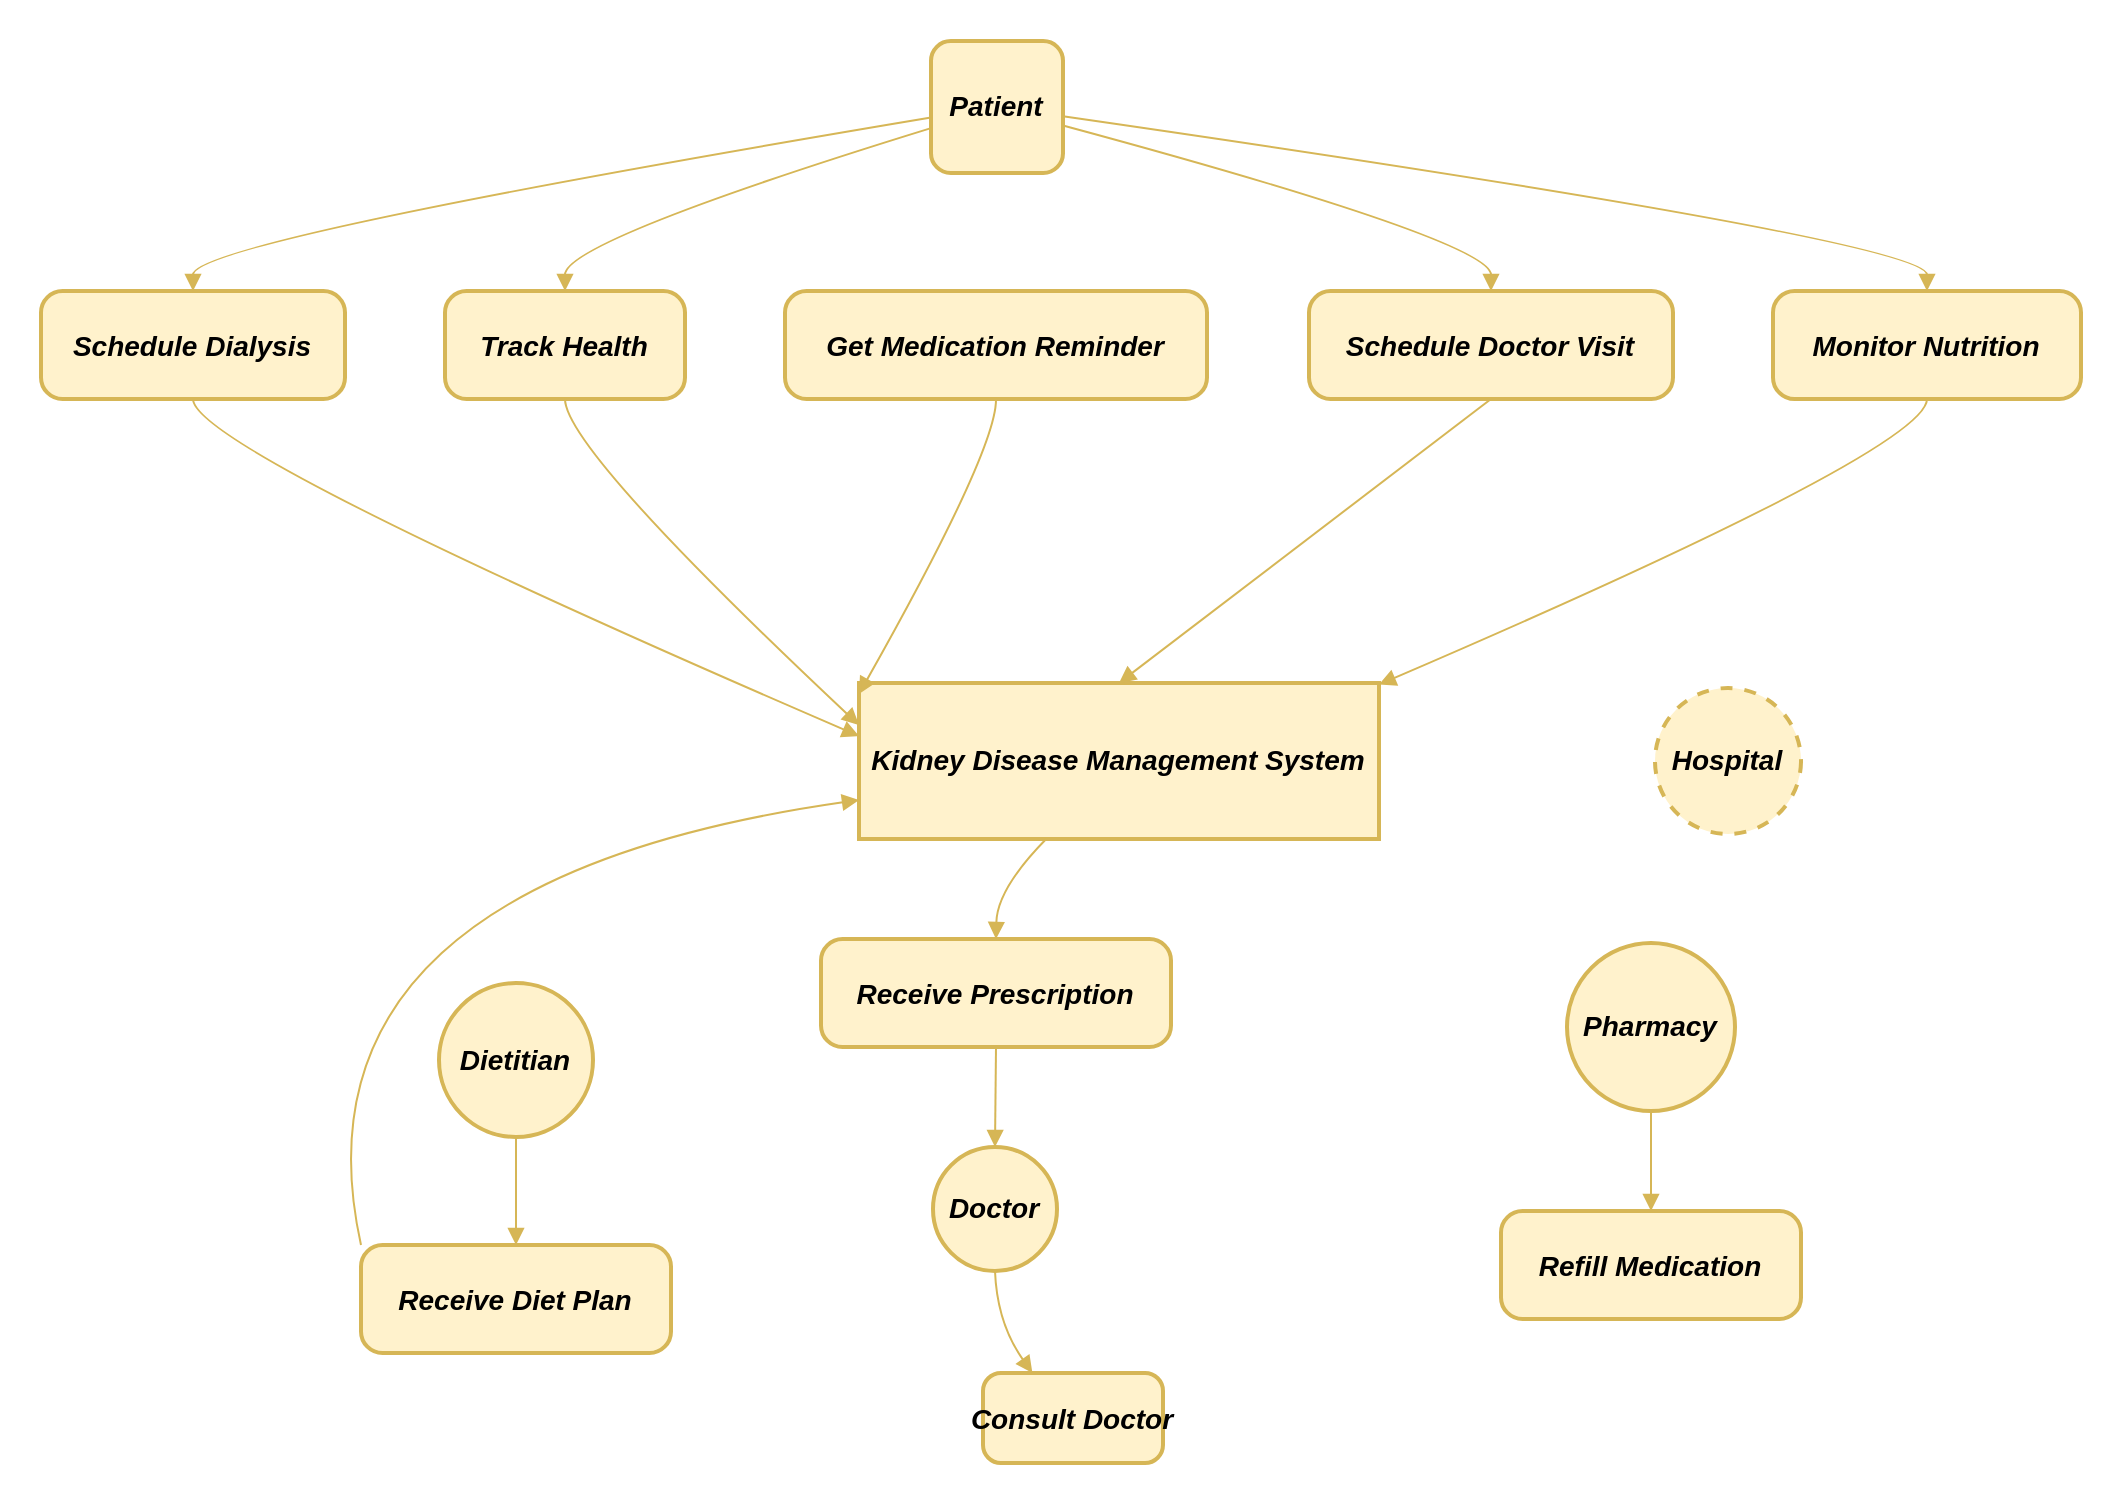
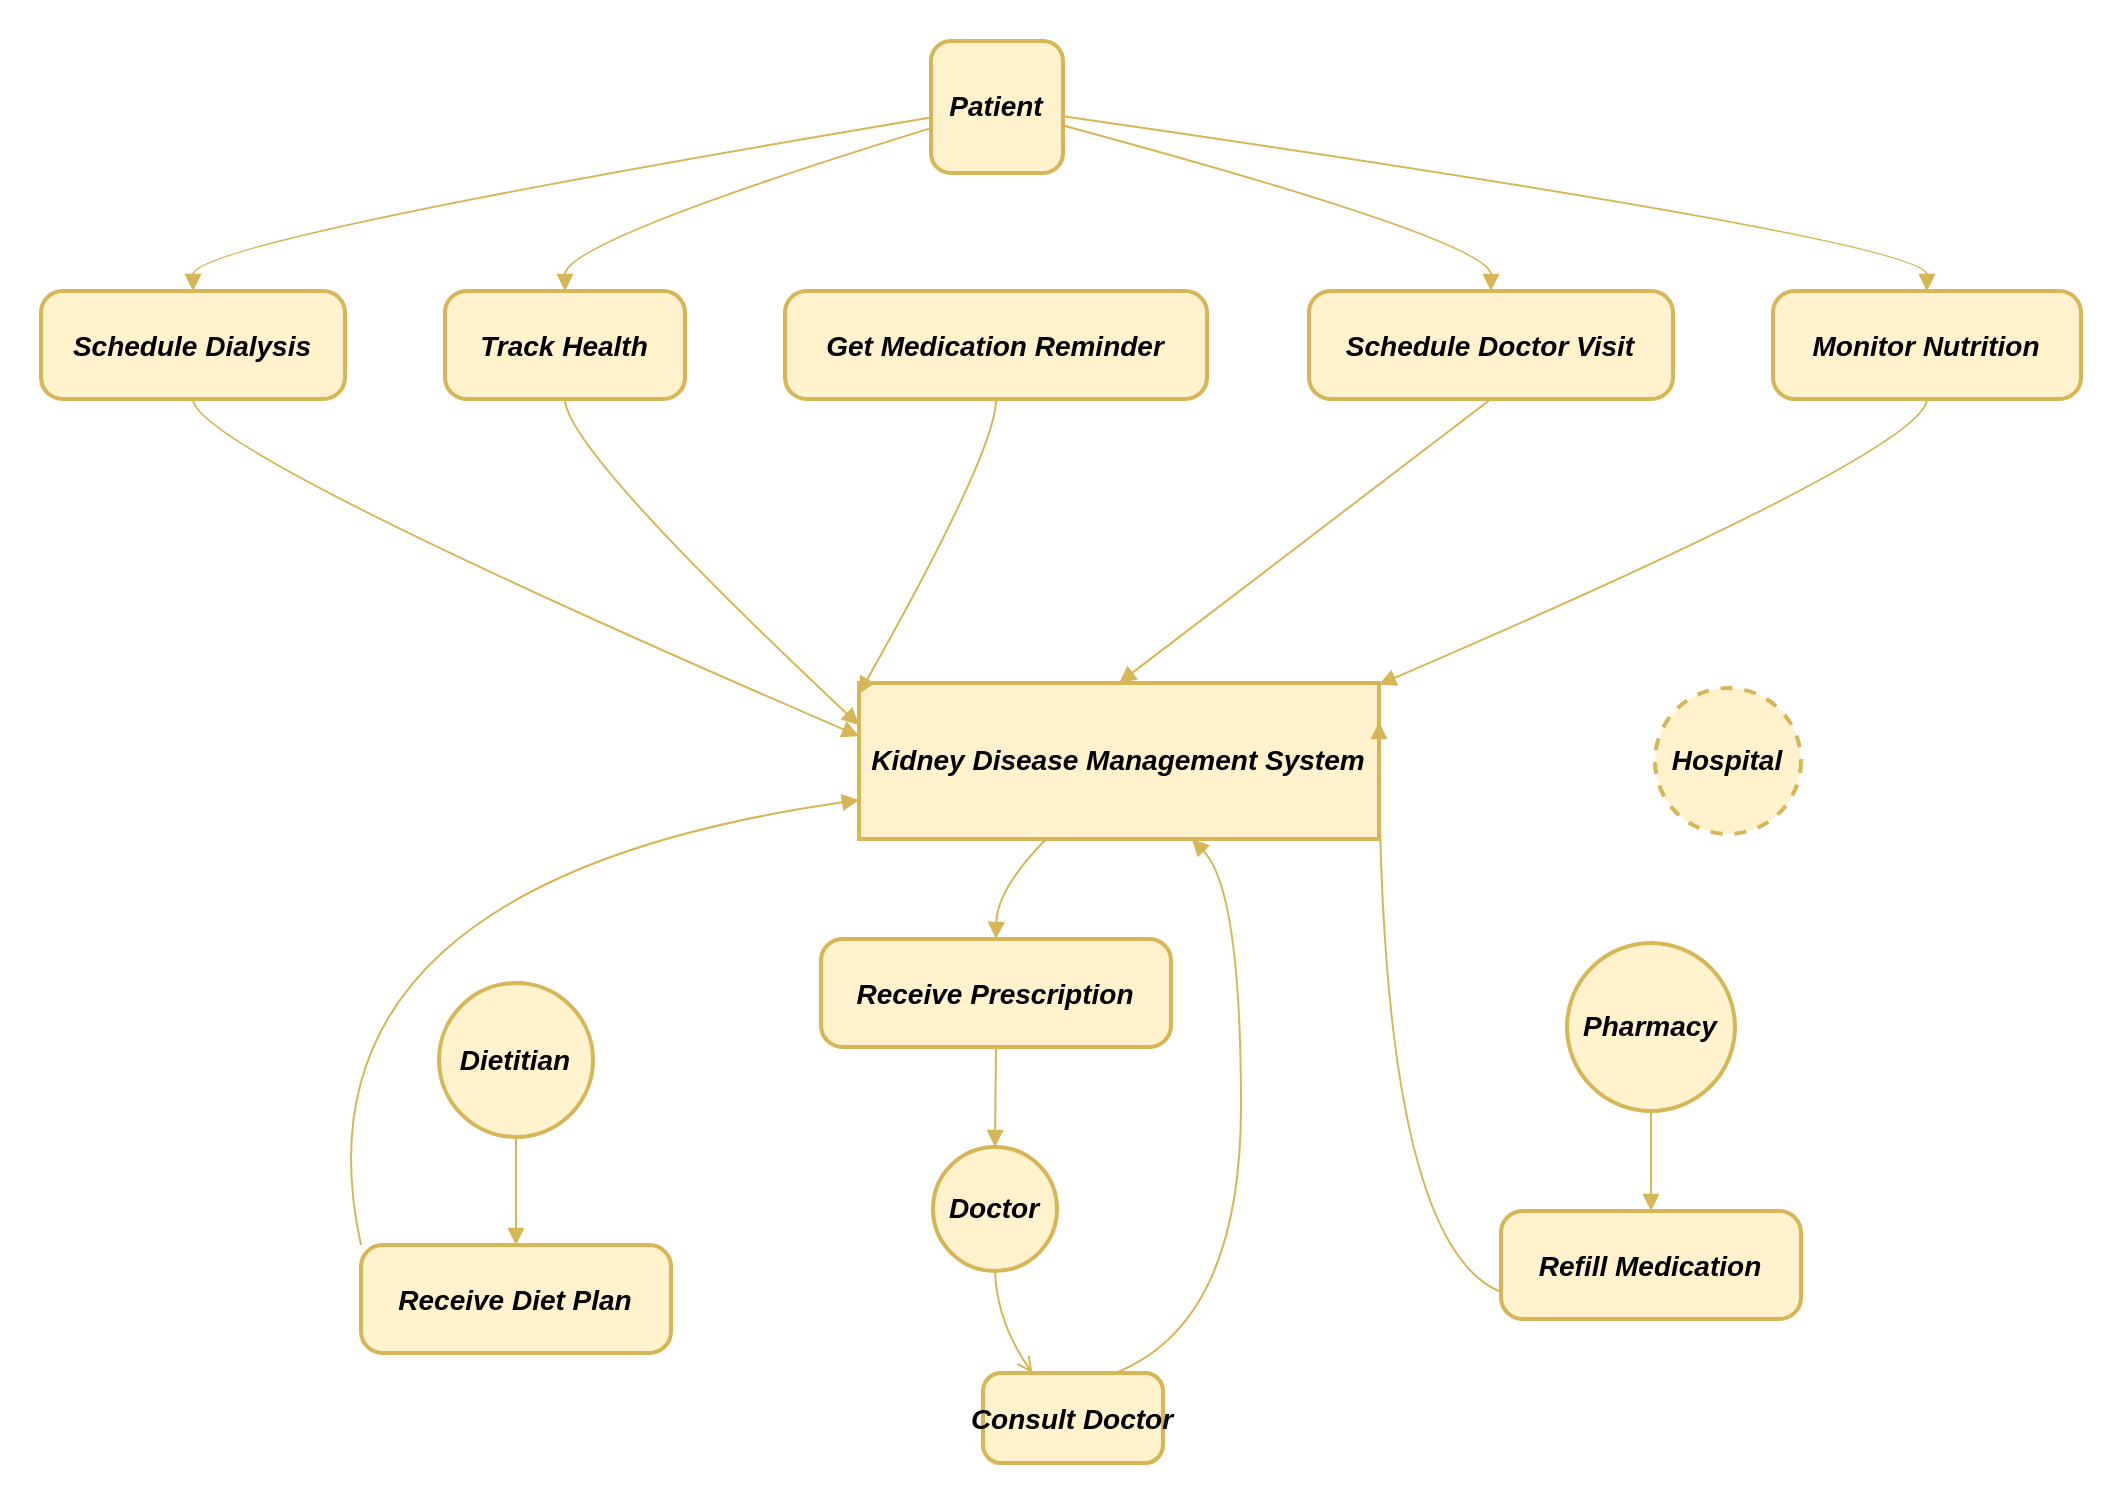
edge "Refill Medication" -> "Kidney Disease Management System": added
edge "Consult Doctor" -> "Kidney Disease Management System": added
edge "Doctor" -> "Consult Doctor": arrowhead block -> open
